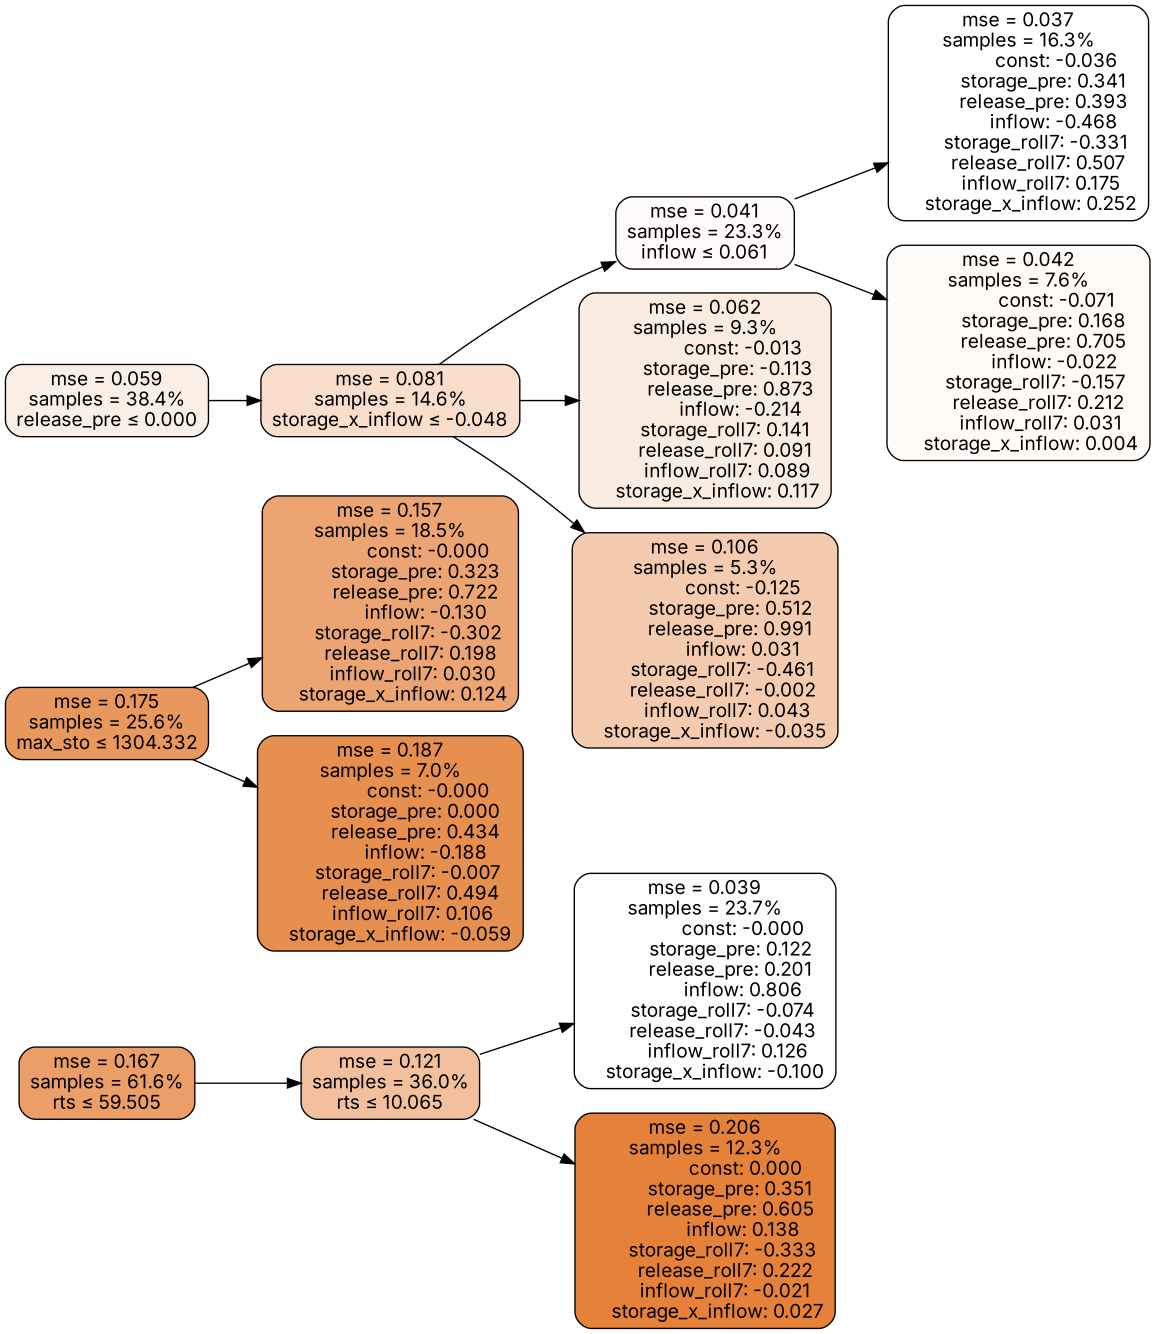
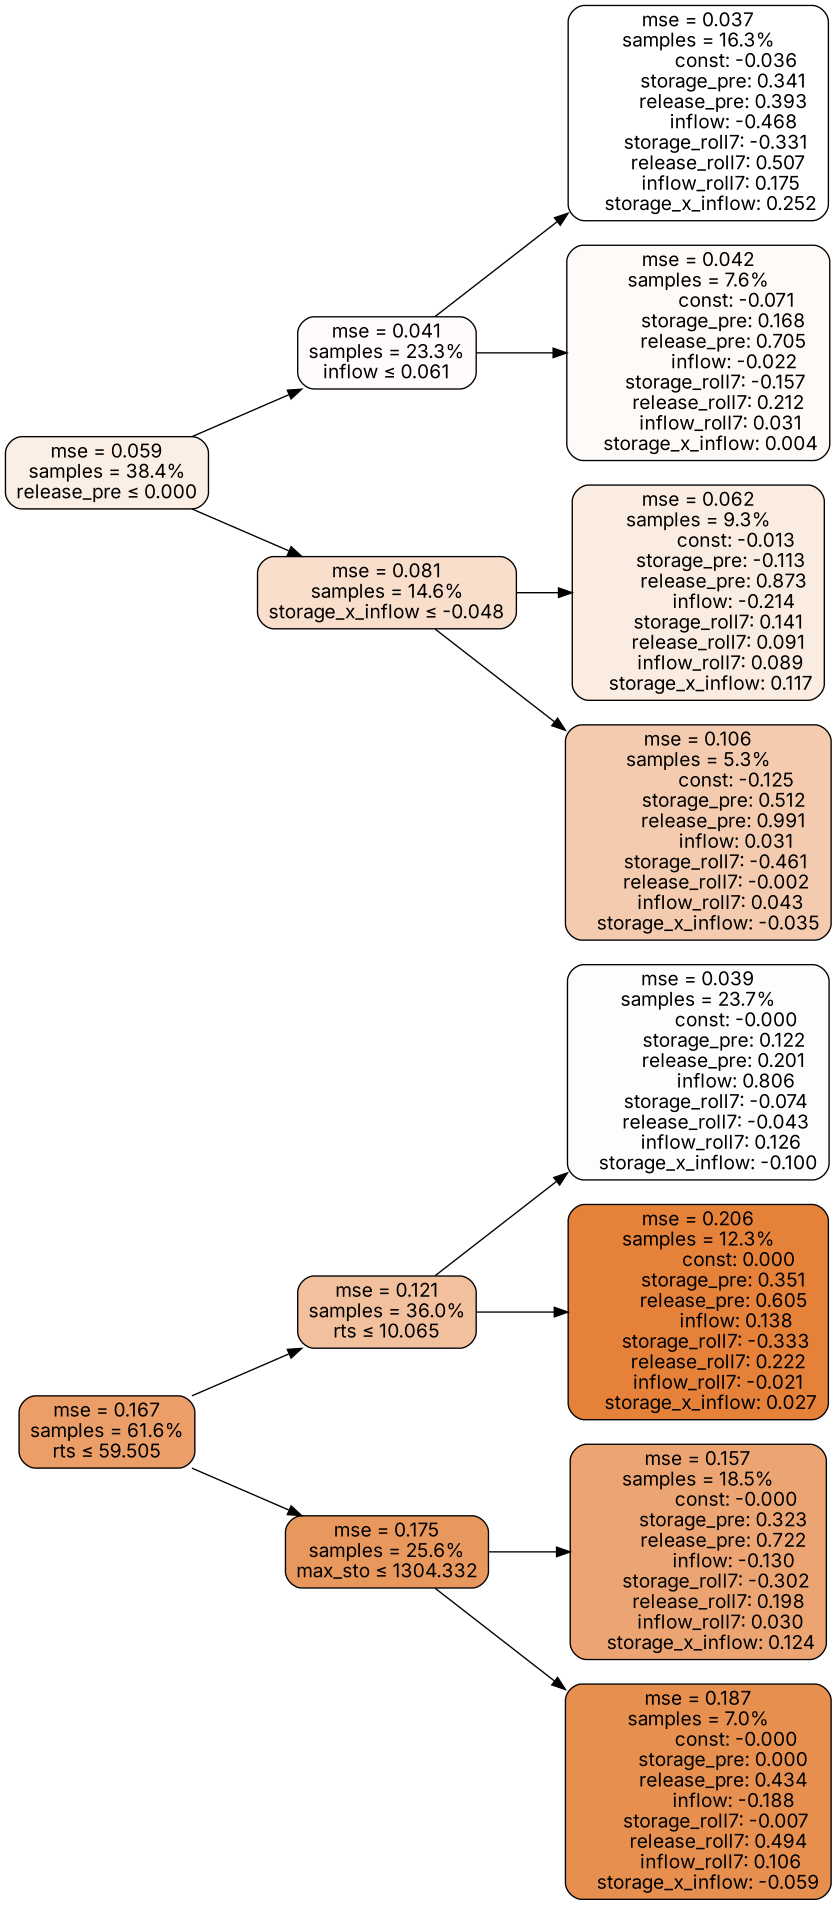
edge "mse = 0.081 samples = 14.6% storage_x_inflow ≤ -0.048" -> "mse = 0.041 samples = 23.3% inflow ≤ 0.061": now "mse = 0.059 samples = 38.4% release_pre ≤ 0.000" -> "mse = 0.041 samples = 23.3% inflow ≤ 0.061"
edge "mse = 0.167 samples = 61.6% rts ≤ 59.505" -> "mse = 0.175 samples = 25.6% max_sto ≤ 1304.332": added
